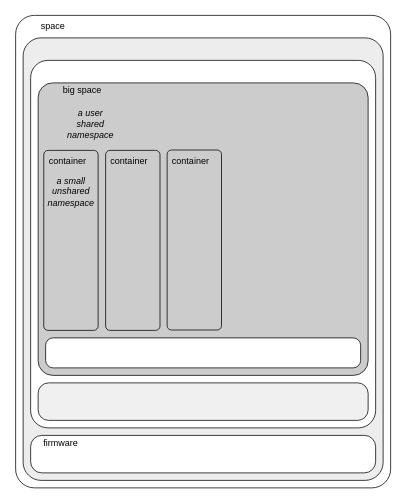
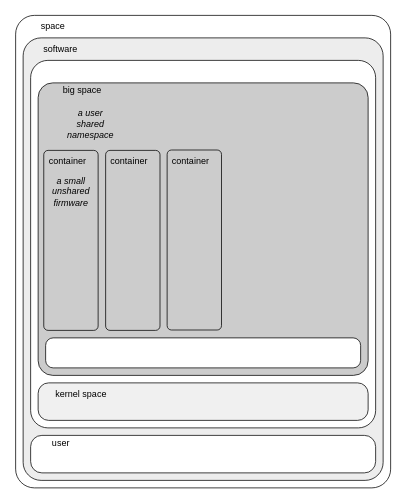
node "software": added
node "a small unshared namespace": label "a small unshared namespace" -> "a small unshared firmware"
node "kernel space": added
node "firmware": label "firmware" -> "user"
